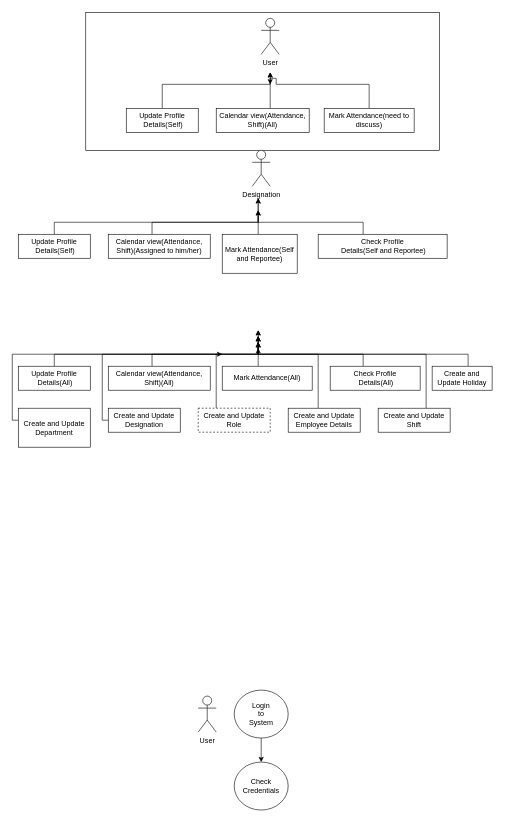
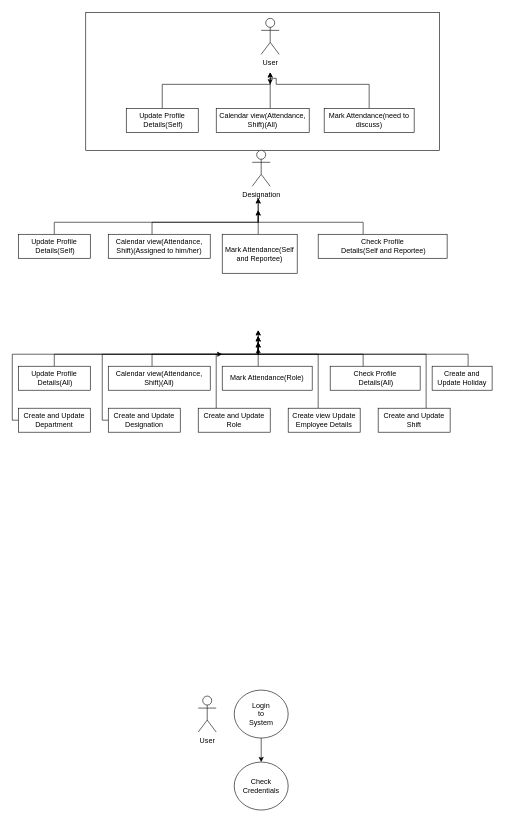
node "Mark Attendance(All)": label "Mark Attendance(All)" -> "Mark Attendance(Role)"
node "Create and Update Role": style dashed -> solid
node "Create and Update Employee Details": label "Create and Update Employee Details" -> "Create view Update Employee Details"
node "Create and Update Department": size 72x39 -> 72x24
